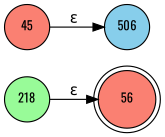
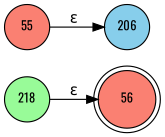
node "45": label "45" -> "55"
node "506": label "506" -> "206"
